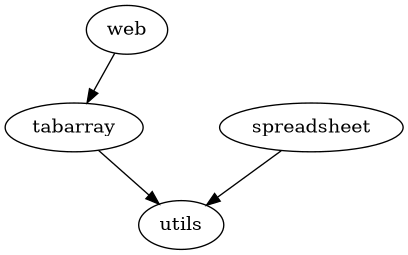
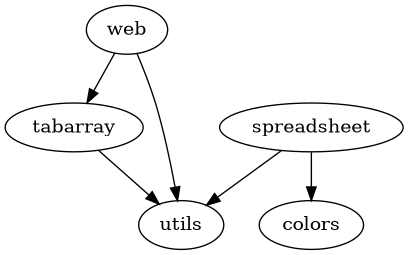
edge "web" -> "utils": added
node "colors": added
